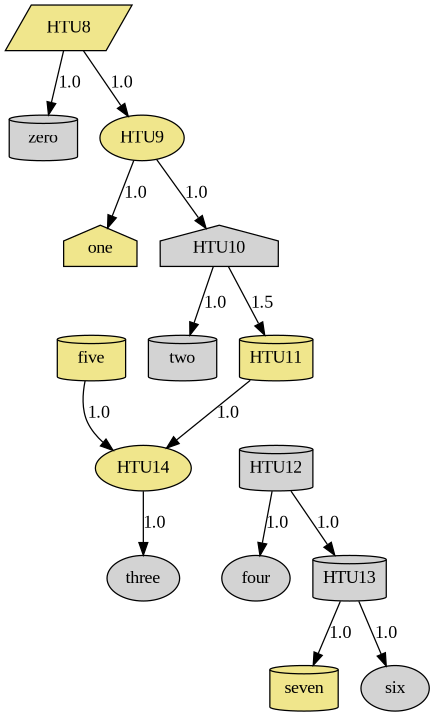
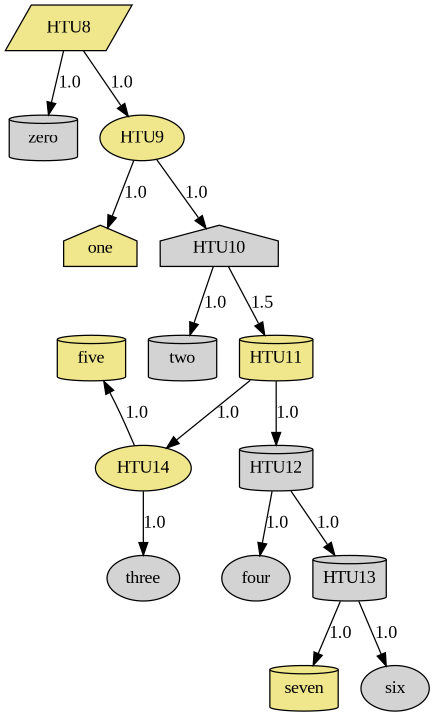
edge "HTU11" -> "HTU12": added, label "1.0"
edge "five" -> "HTU14": reversed
